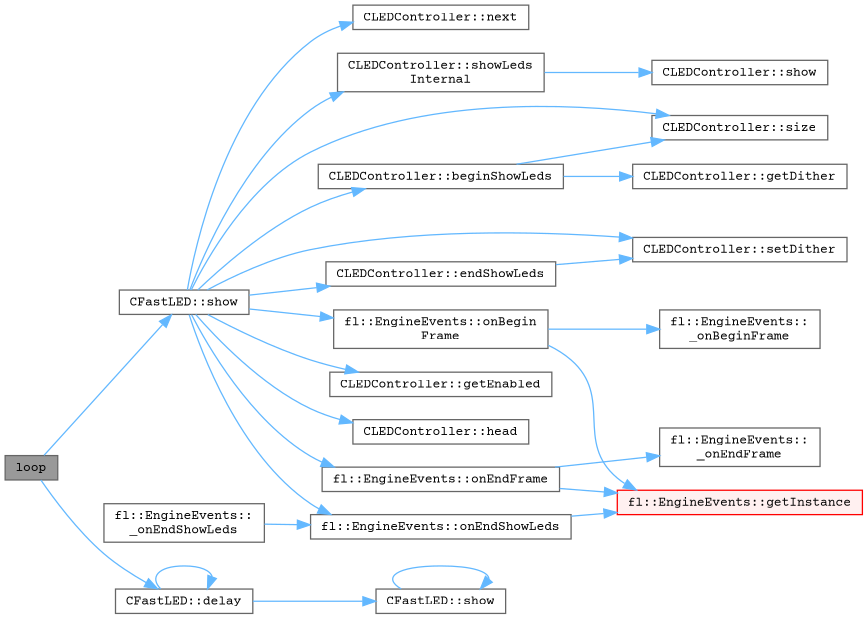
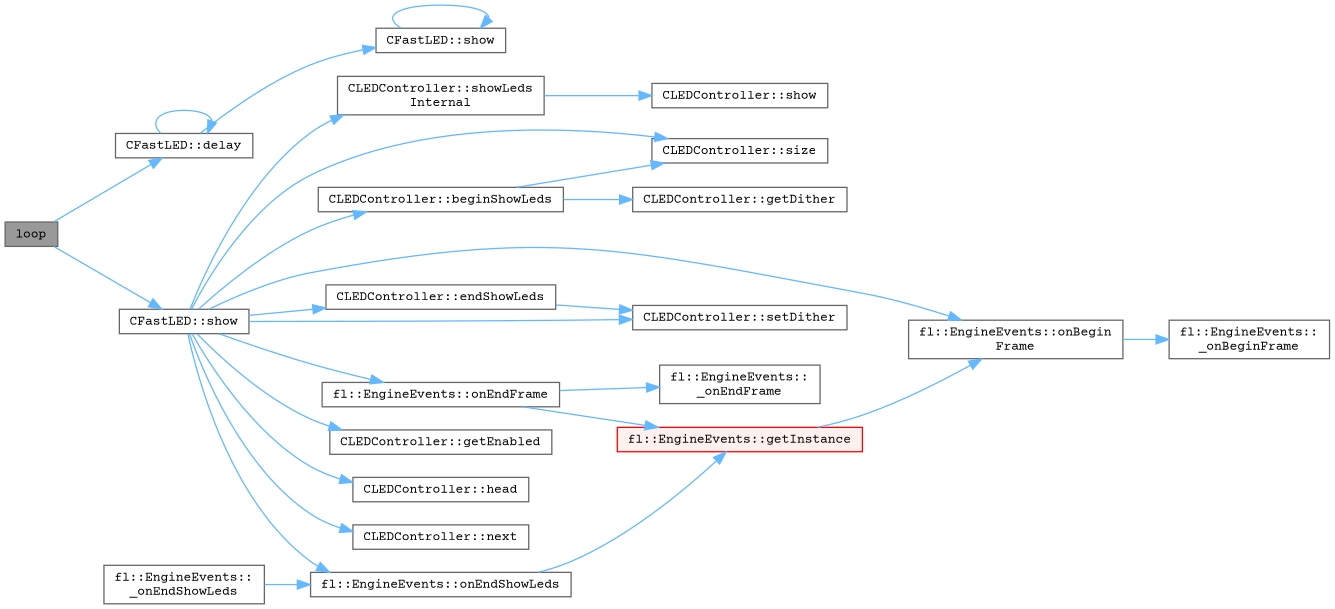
edge "fl::EngineEvents::onBegin Frame" -> "fl::EngineEvents::getInstance": reversed
